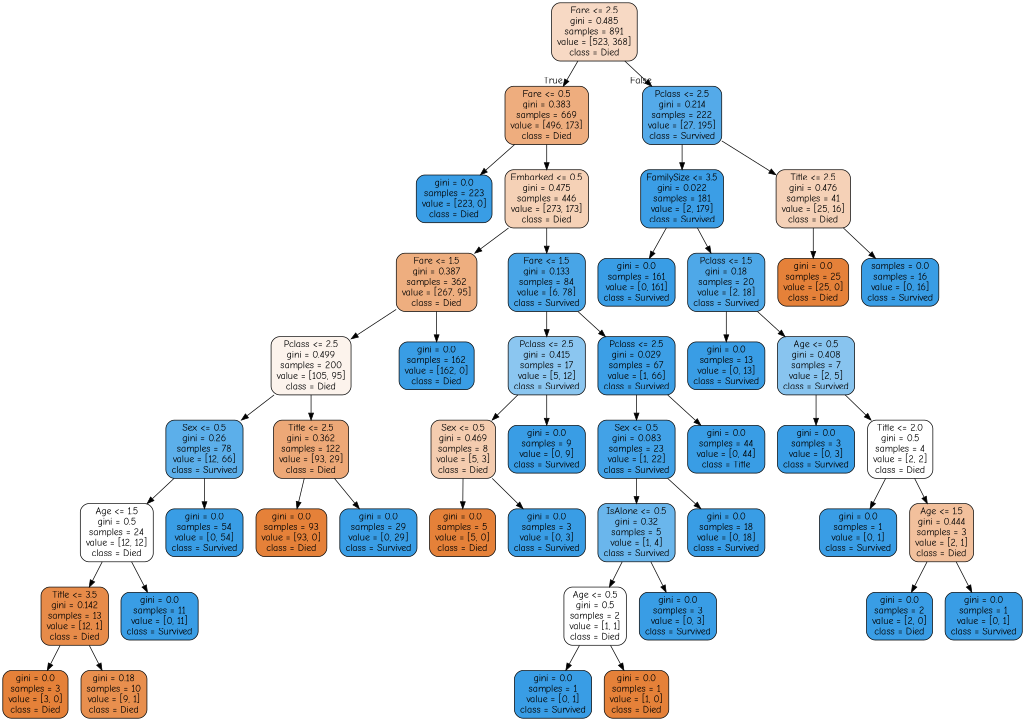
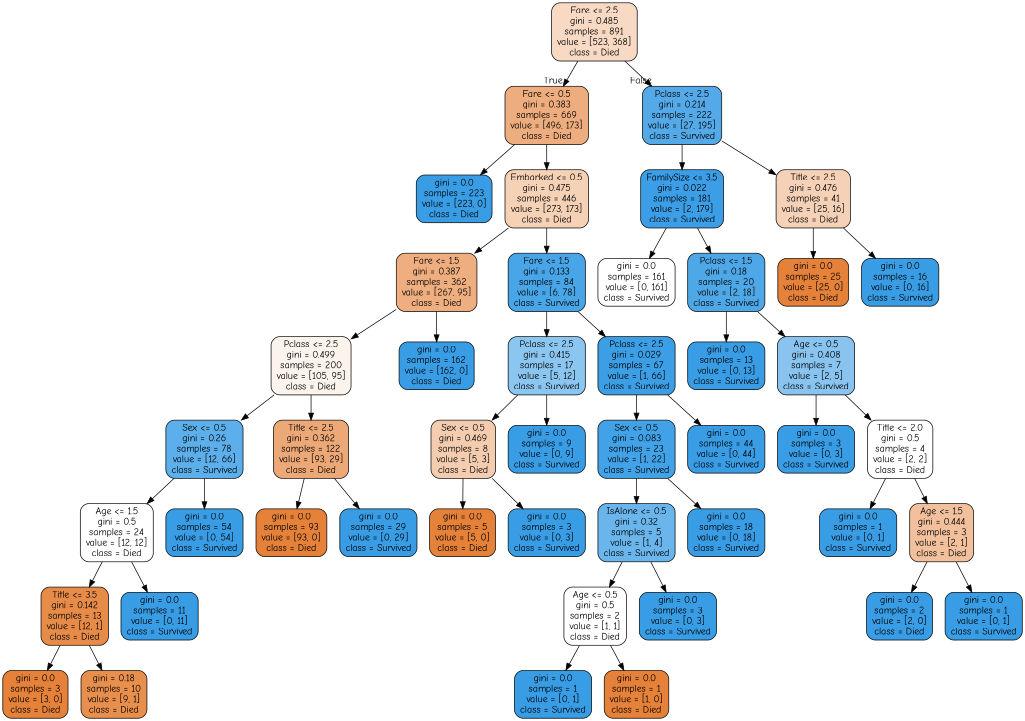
node "gini = 0.0 samples = 161 value = [0, 161] class = Survived": fillcolor #399de5ff -> #e5813900
node "samples = 0.0 samples = 16 value = [0, 16] class = Survived": label "samples = 0.0 samples = 16 value = [0, 16] class = Survived" -> "gini = 0.0 samples = 16 value = [0, 16] class = Survived"
node "gini = 0.0 samples = 44 value = [0, 44] class = Title": label "gini = 0.0 samples = 44 value = [0, 44] class = Title" -> "gini = 0.0 samples = 44 value = [0, 44] class = Survived"
